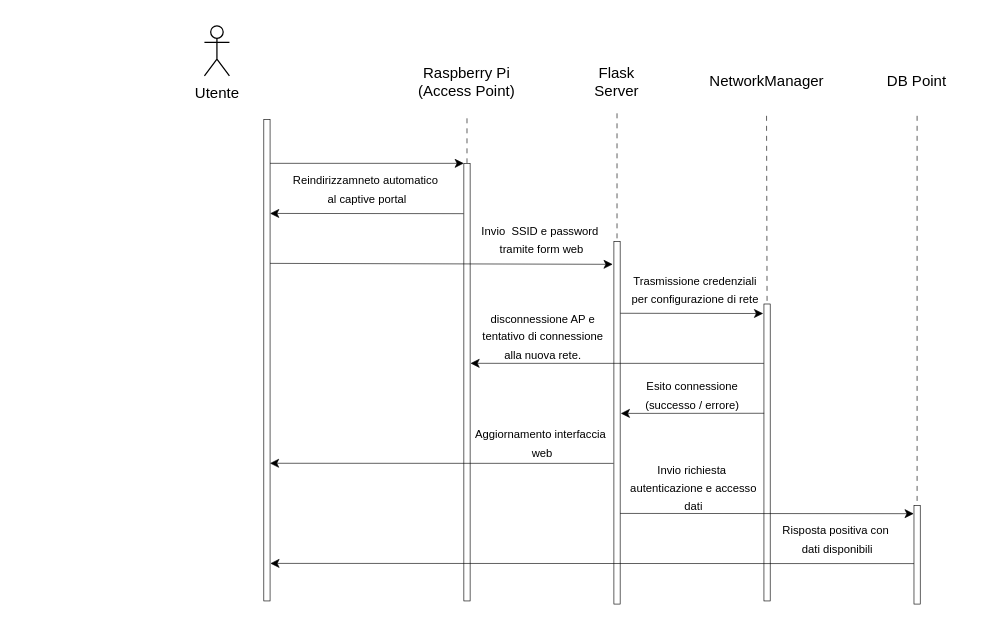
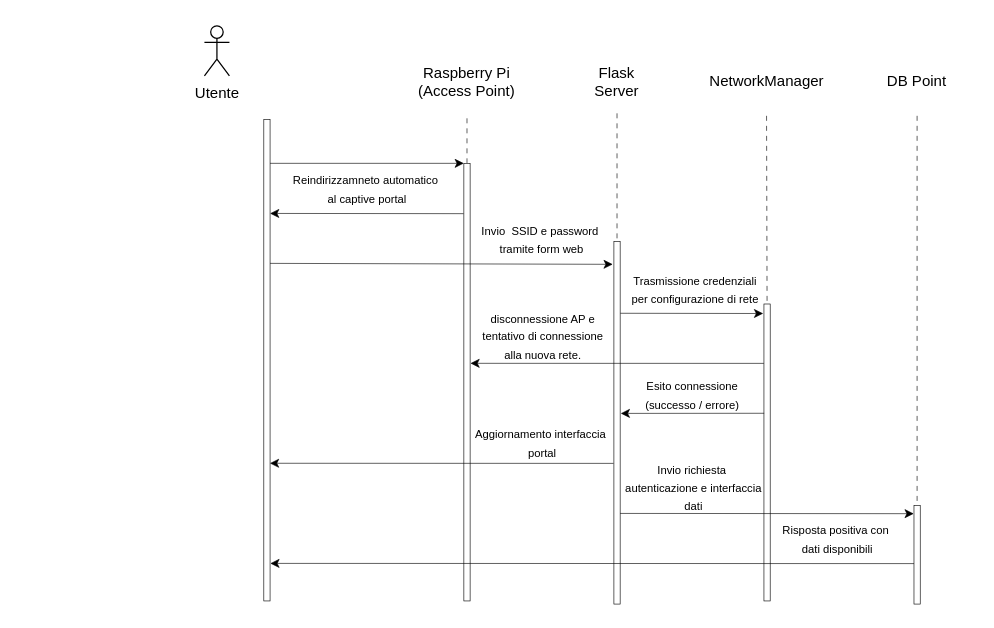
node "Aggiornamento interfaccia web": label "Aggiornamento interfaccia web" -> "Aggiornamento interfaccia portal"
node "Invio richiesta autenticazione e accesso dati": label "Invio richiesta autenticazione e accesso dati" -> "Invio richiesta autenticazione e interfaccia dati"
